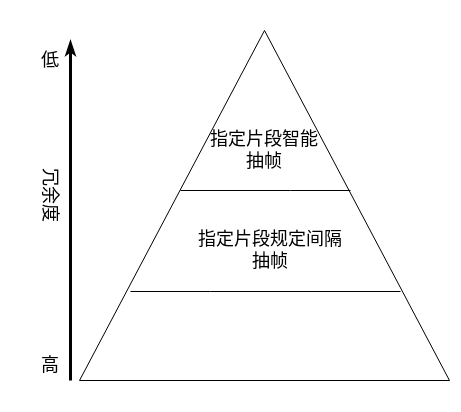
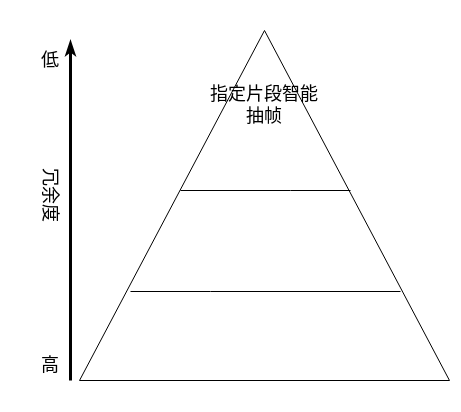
node "指定片段智能 抽帧": moved (265, 151) -> (265, 106)
node "指定片段规定间隔抽帧": removed
